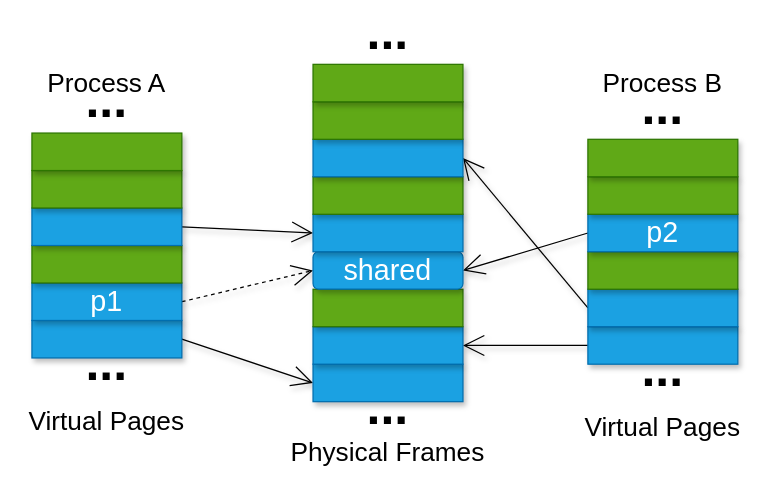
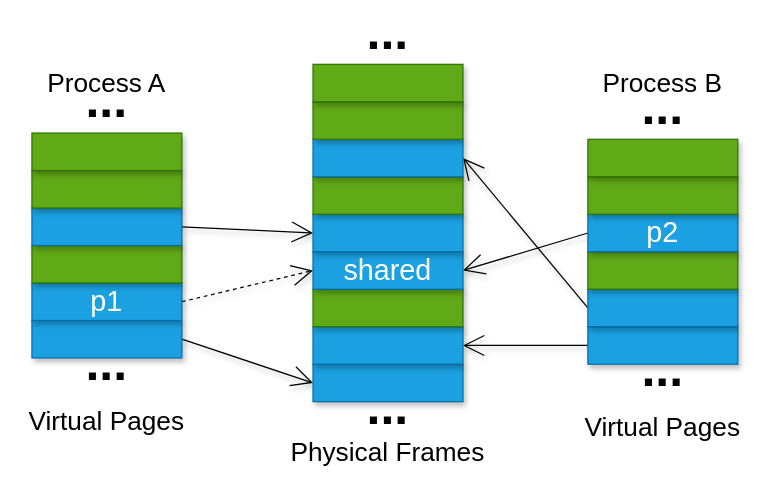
node "shared": shape rounded rectangle -> rectangle
